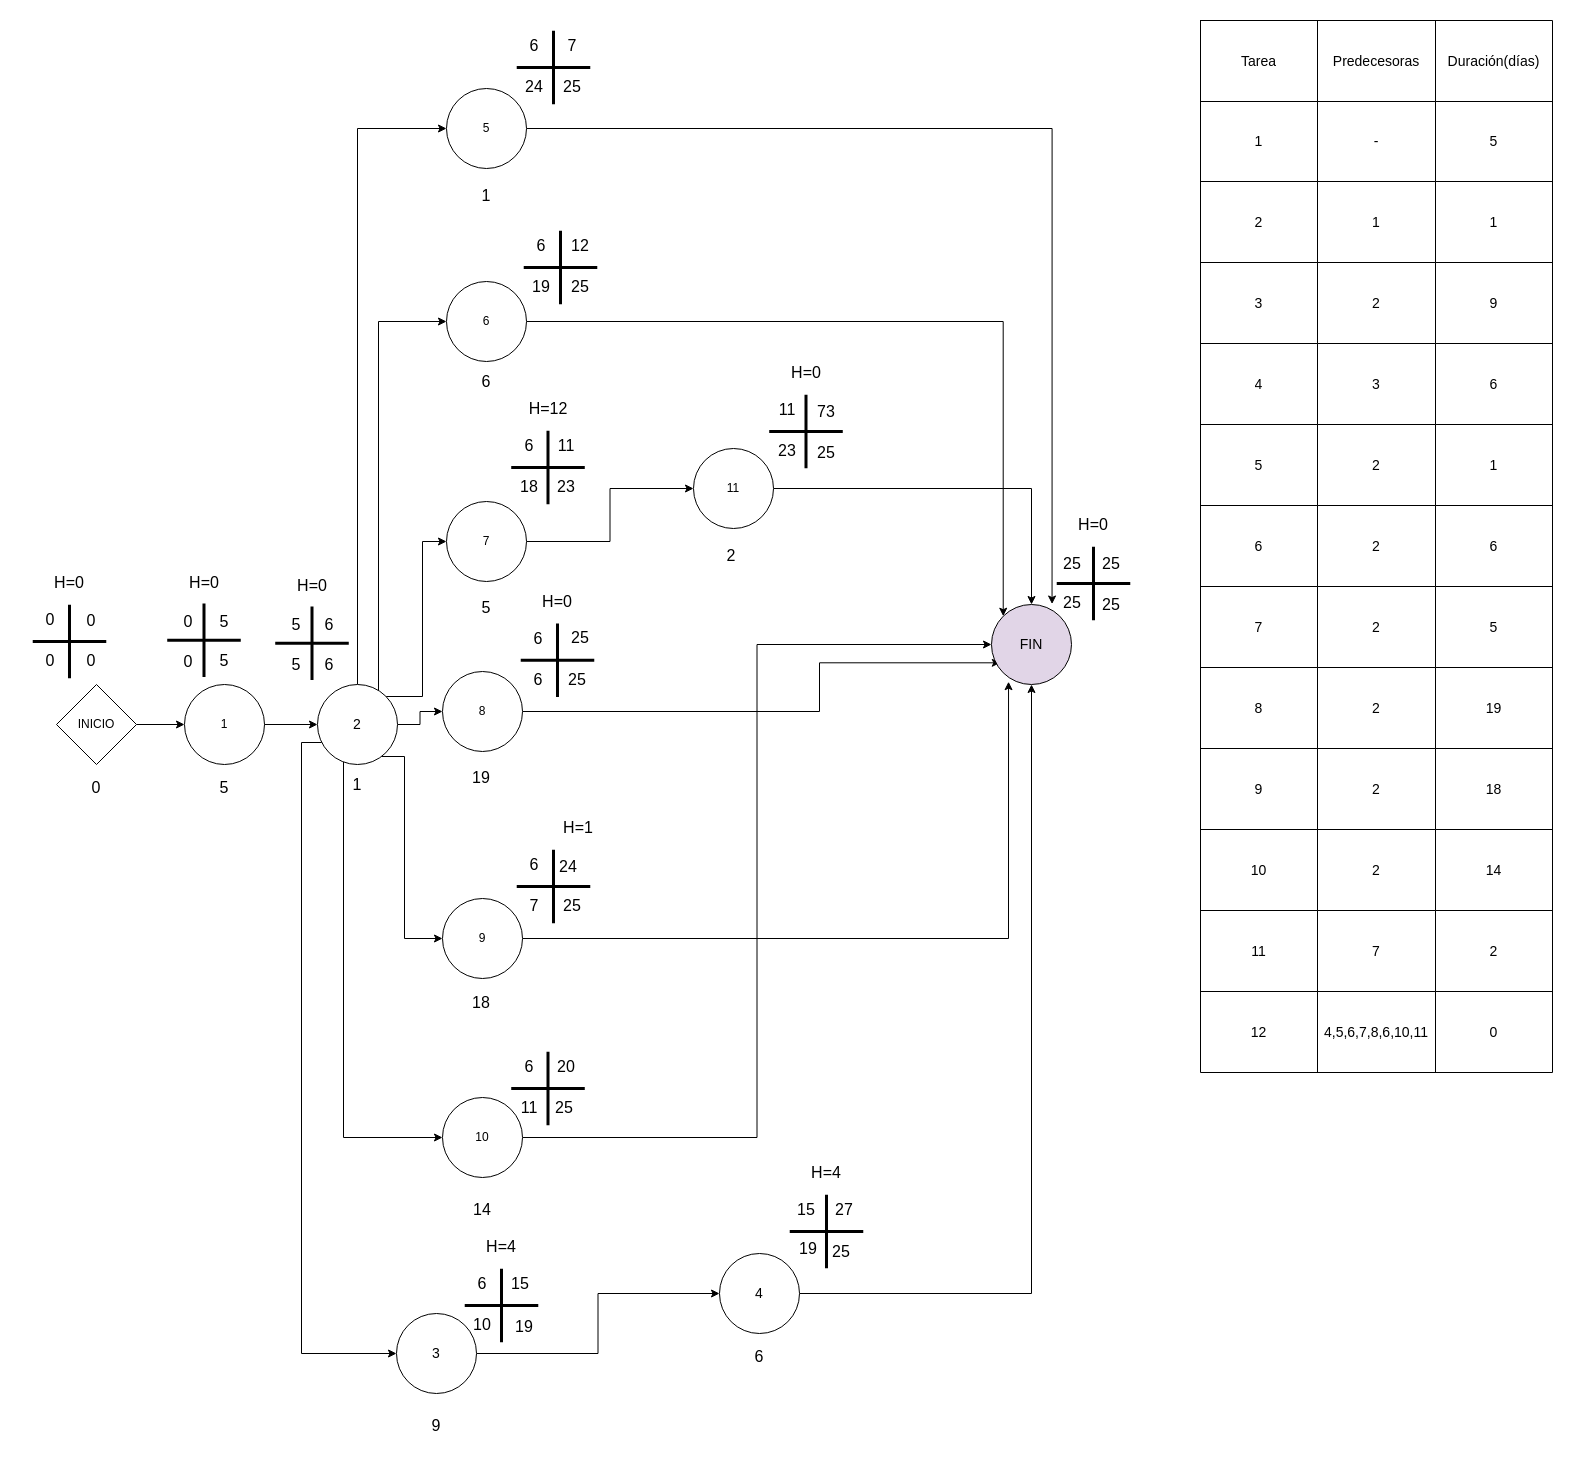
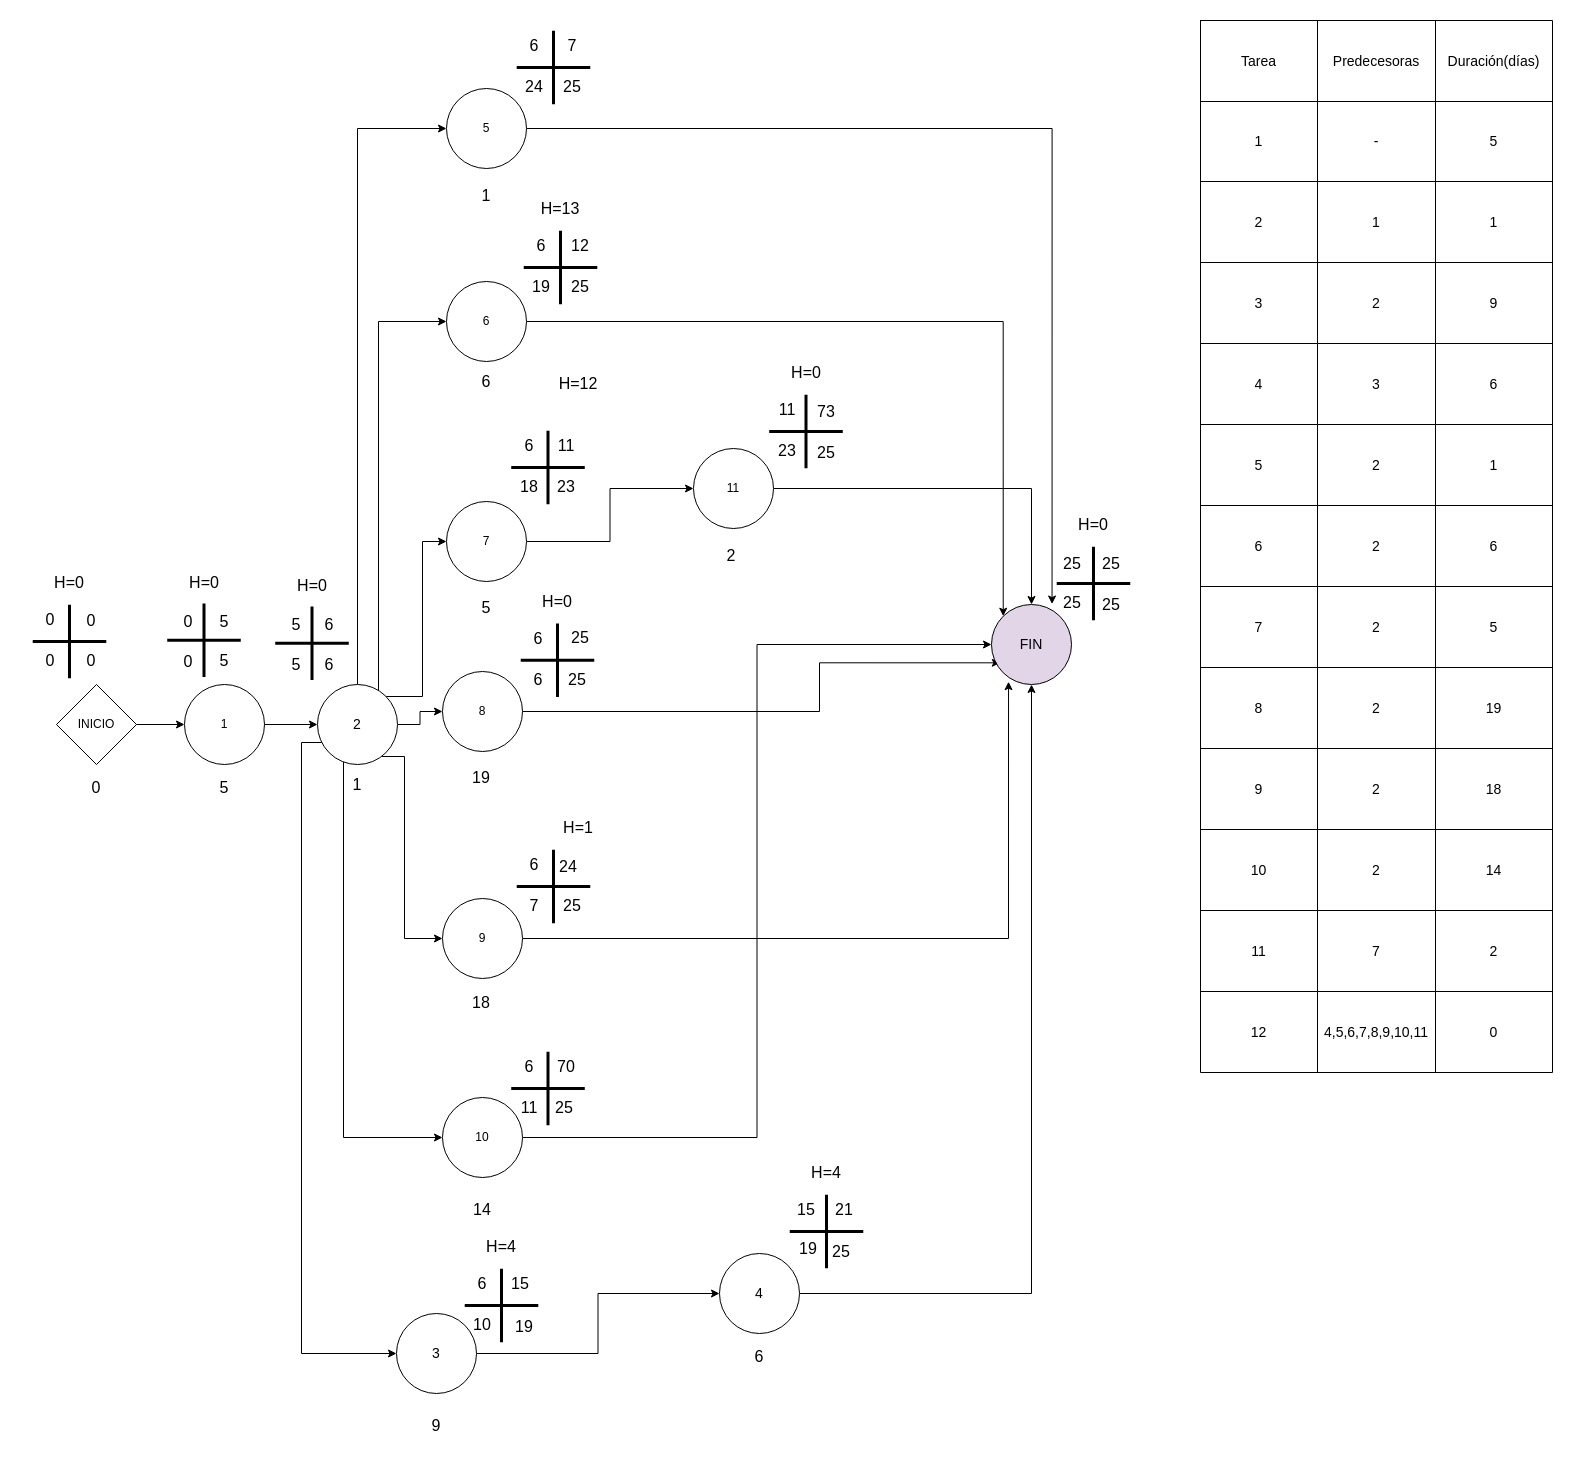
node "H=13": added
node "H=12": moved (548, 409) -> (578, 384)
node "4,5,6,7,8,6,10,11": label "4,5,6,7,8,6,10,11" -> "4,5,6,7,8,9,10,11"
node "20": label "20" -> "70"
node "27": label "27" -> "21"
